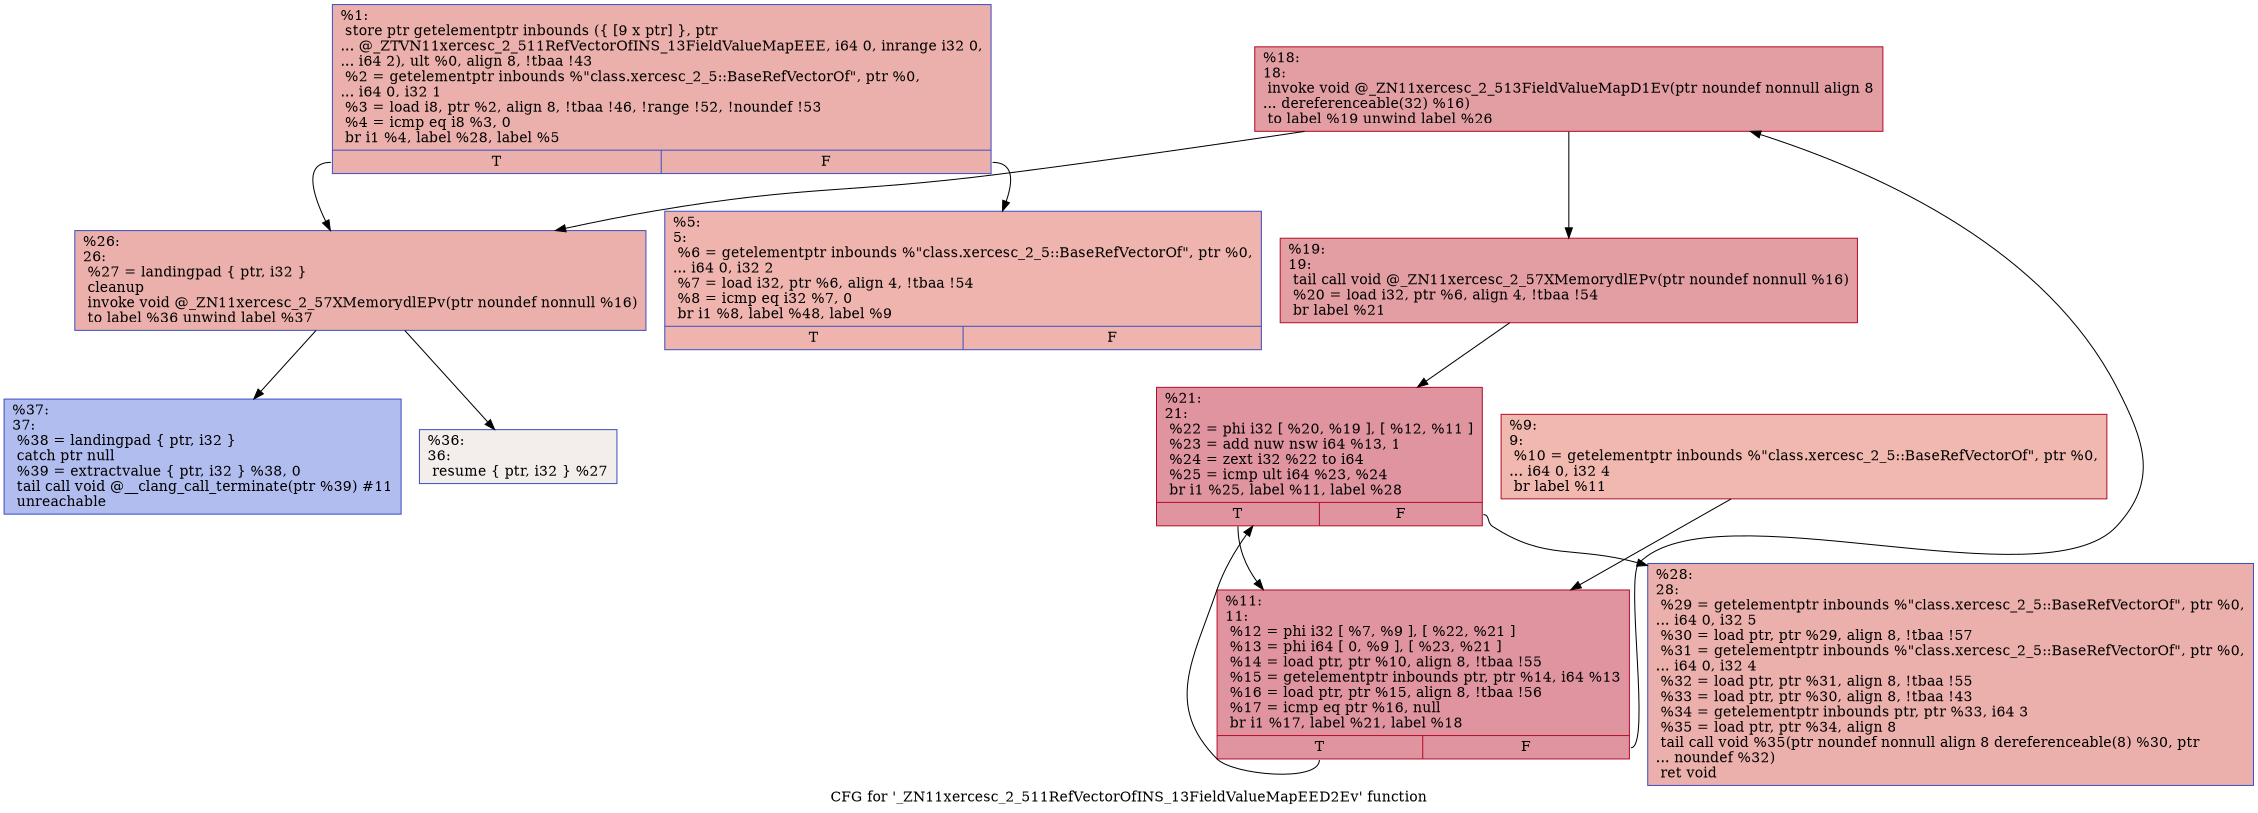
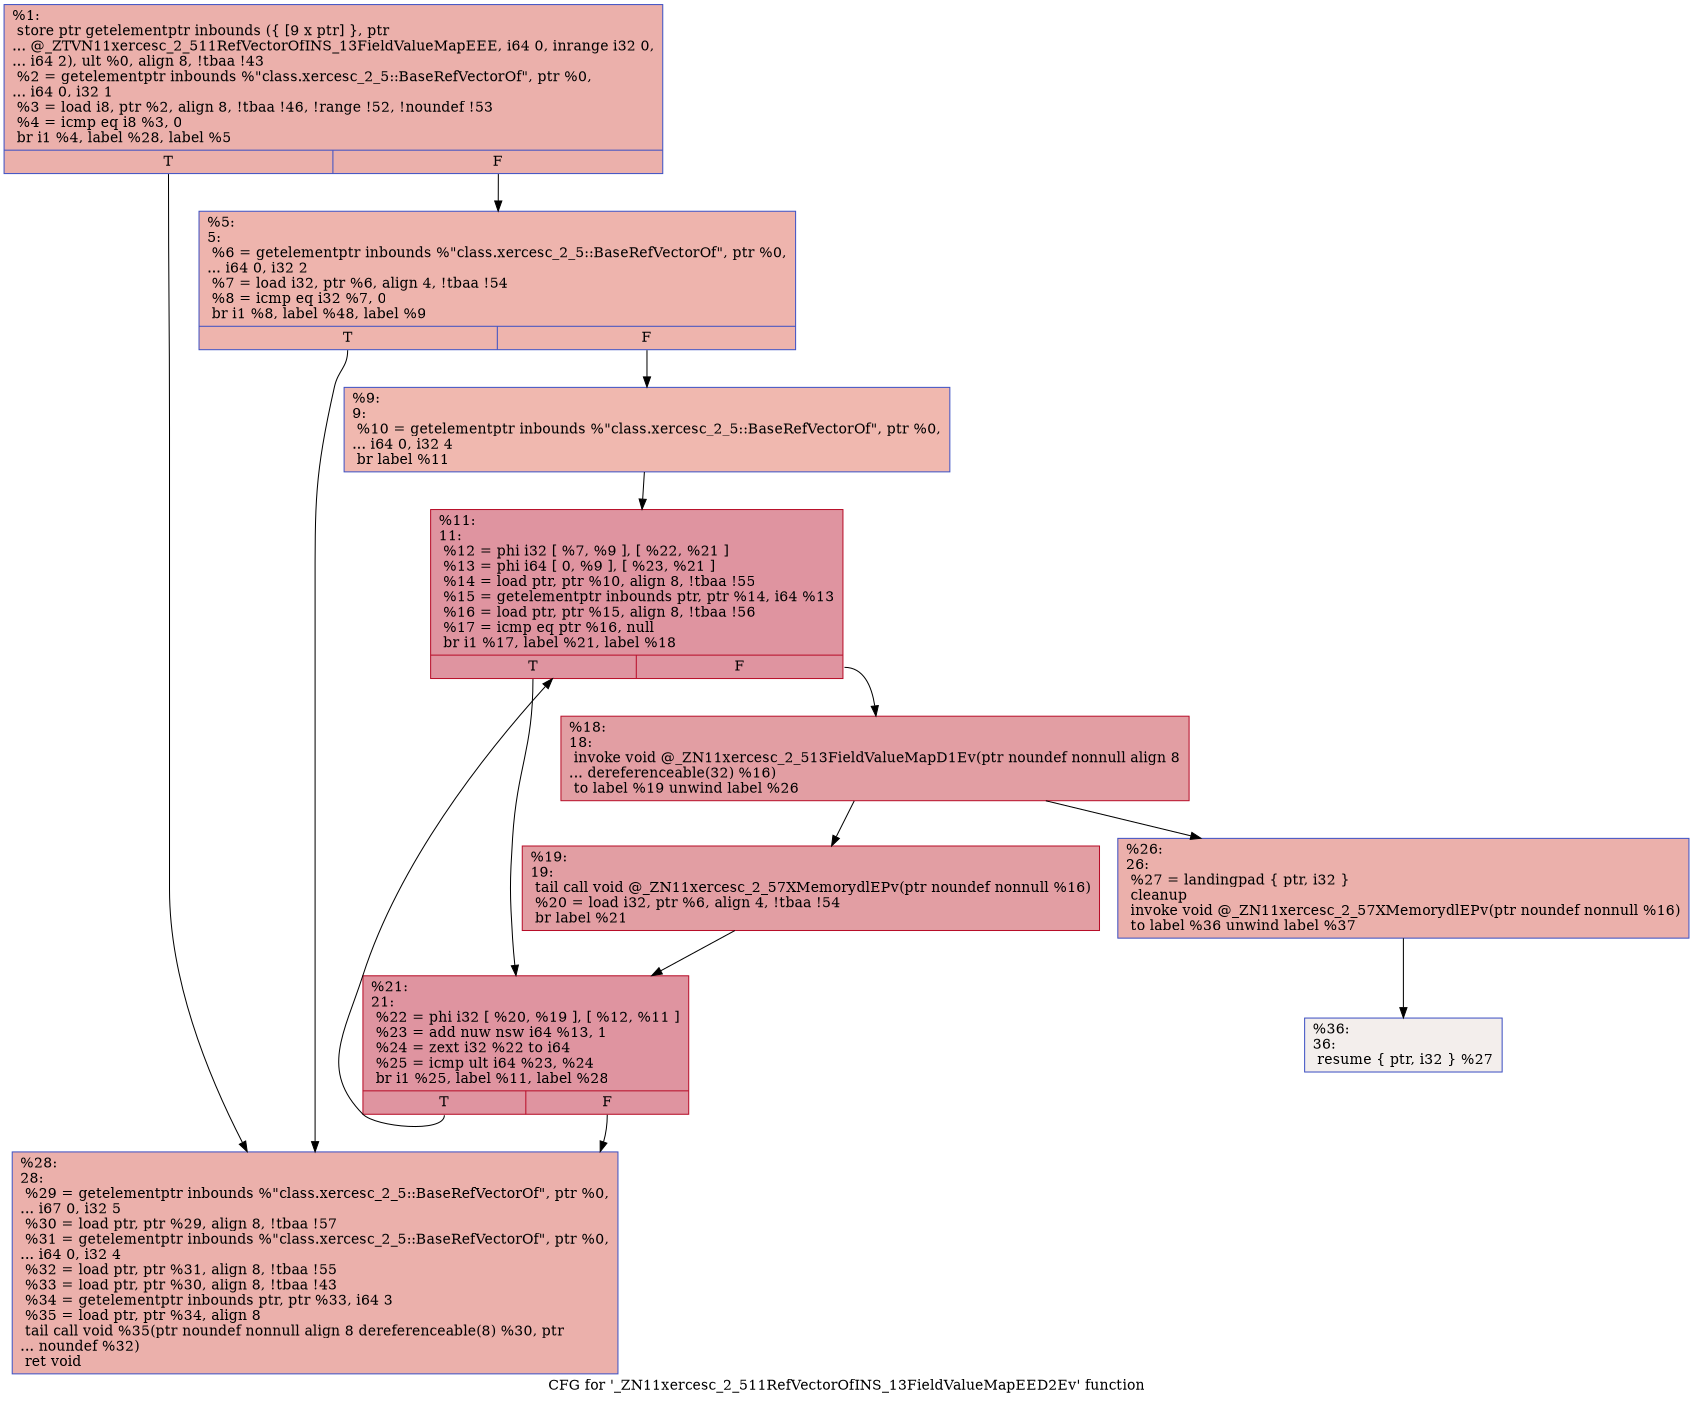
edge "%1:" -> "%26:": now "%1:" -> "%28:"
edge "%5:" -> "%9:": added
node "%37:": removed
node "%9:": color #b70d28ff -> #3d50c3ff
node "%28:": text "... i64 0, i32 5" -> "... i67 0, i32 5"
edge "%5:" -> "%28:": added
